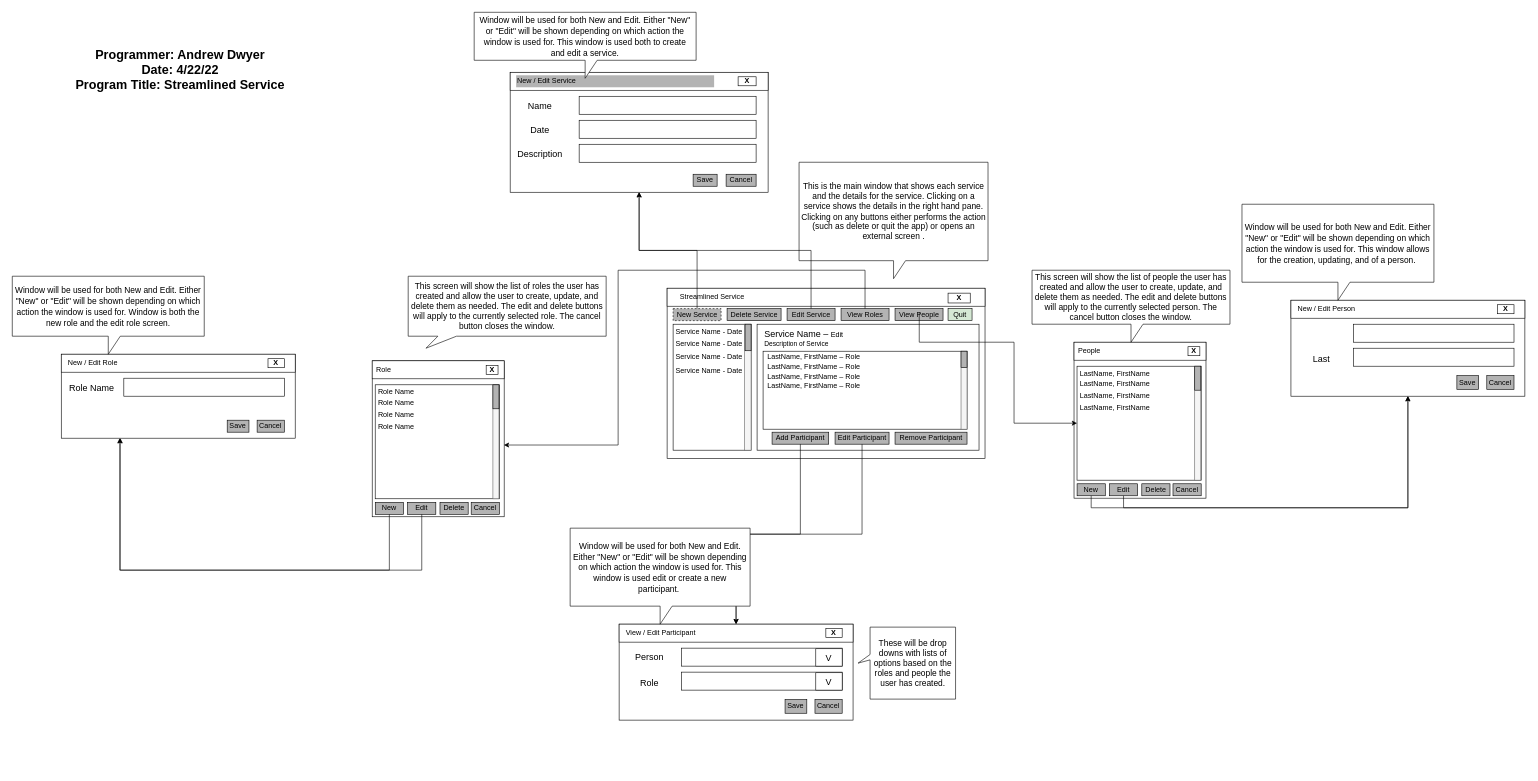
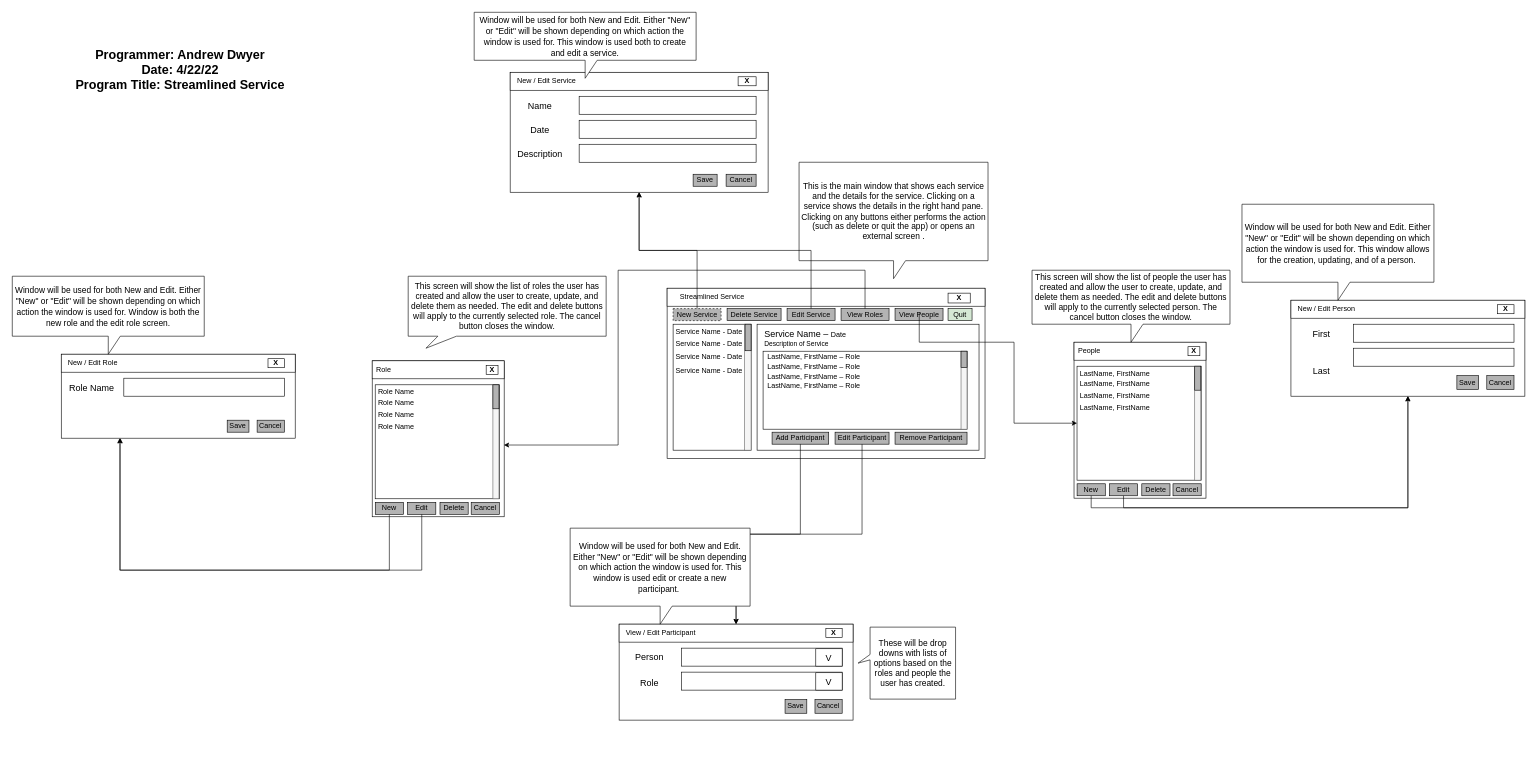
node "New / Edit Service": fillcolor #b3b3b3 -> #ffffff
node "Service Name – Edit": label "Service Name – Edit" -> "Service Name – Date"
node "First": added
node "Last": moved (1321, 359) -> (1321, 371)
